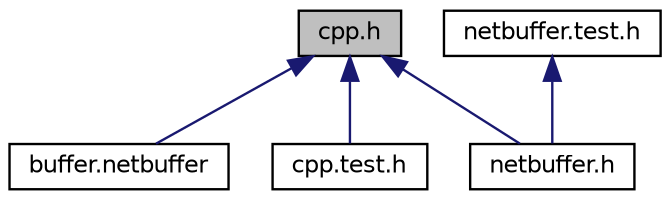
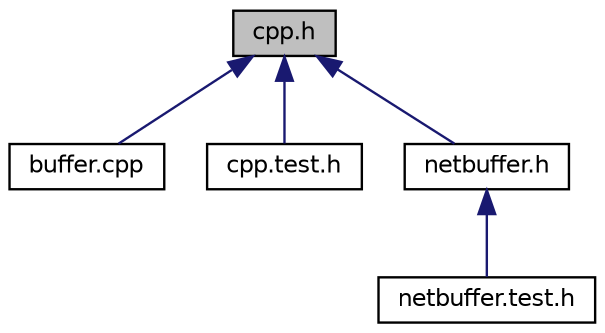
edge "netbuffer.h" -> "netbuffer.test.h": reversed
node "buffer.netbuffer": label "buffer.netbuffer" -> "buffer.cpp"
